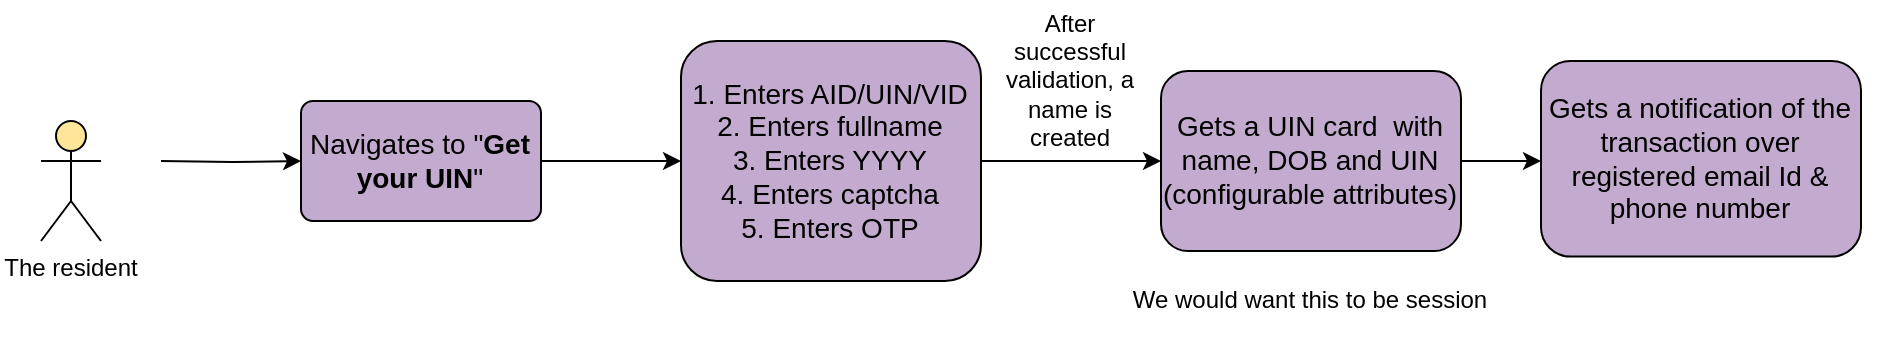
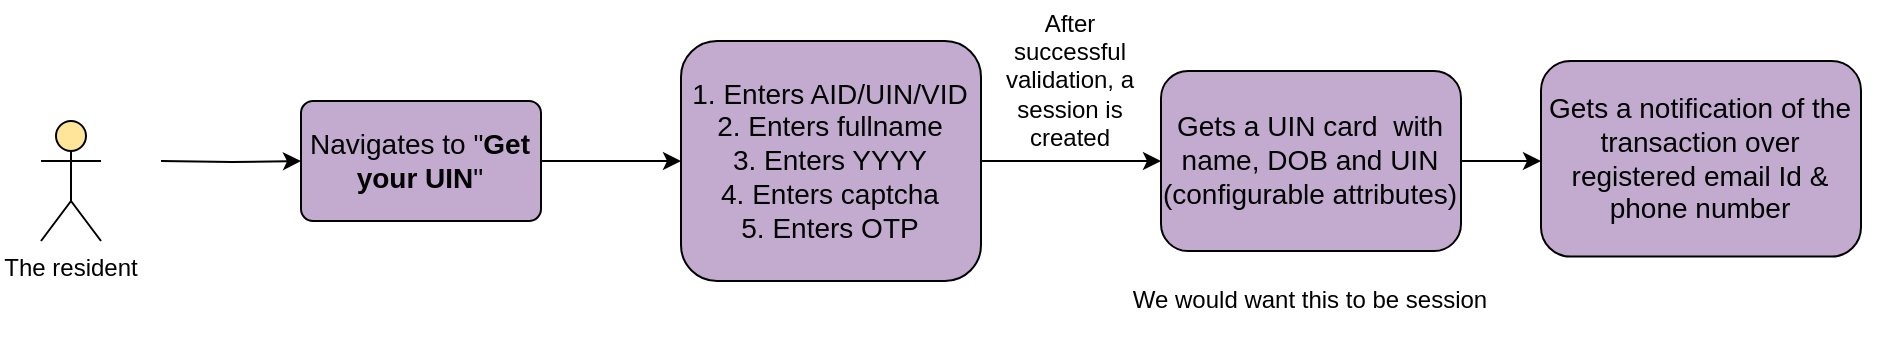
node "After successful validation, a name is created": label "After successful validation, a name is created" -> "After successful validation, a session is created"
